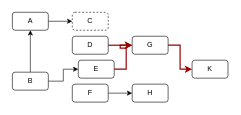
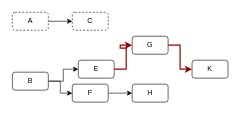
node "A": style solid -> dashed
node "D": removed
edge "D" -> "G": removed
edge "B" -> "A": now "B" -> "F"
